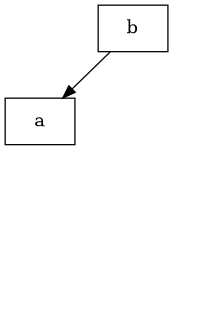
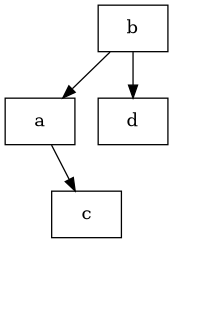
node "d": added
node "c": added
